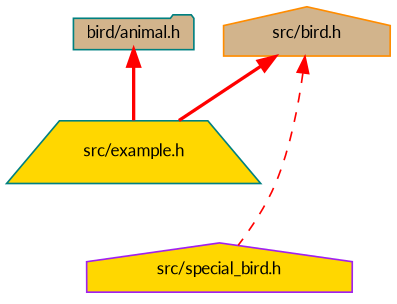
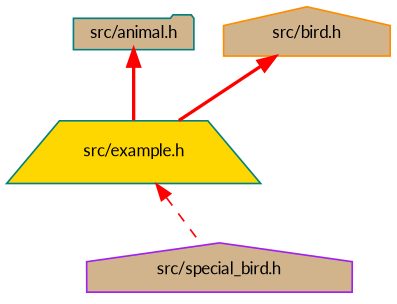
node "bird/animal.h": label "bird/animal.h" -> "src/animal.h"
edge "src/special_bird.h" -> "src/bird.h": now "src/special_bird.h" -> "src/example.h"
node "src/special_bird.h": fillcolor gold -> tan
